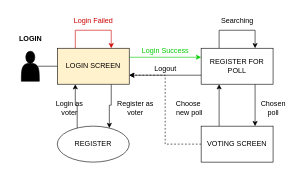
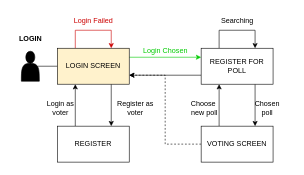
node "Login Success": label "Login Success" -> "Login Chosen"
node "Logout": removed
node "Login as voter": moved (69, 108) -> (60, 108)
node "Choose new poll": moved (189, 108) -> (204, 108)
node "Chosen poll": moved (273, 108) -> (267, 108)
node "REGISTER": shape ellipse -> rectangle
